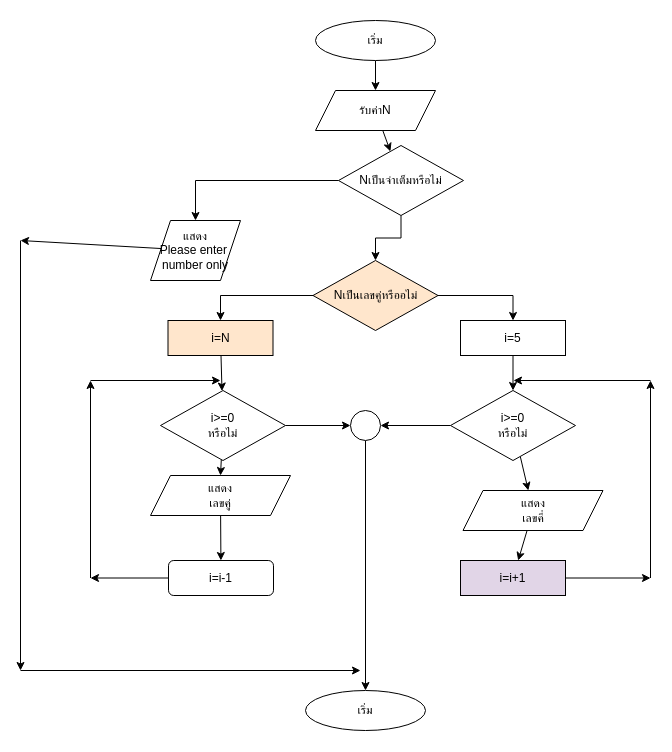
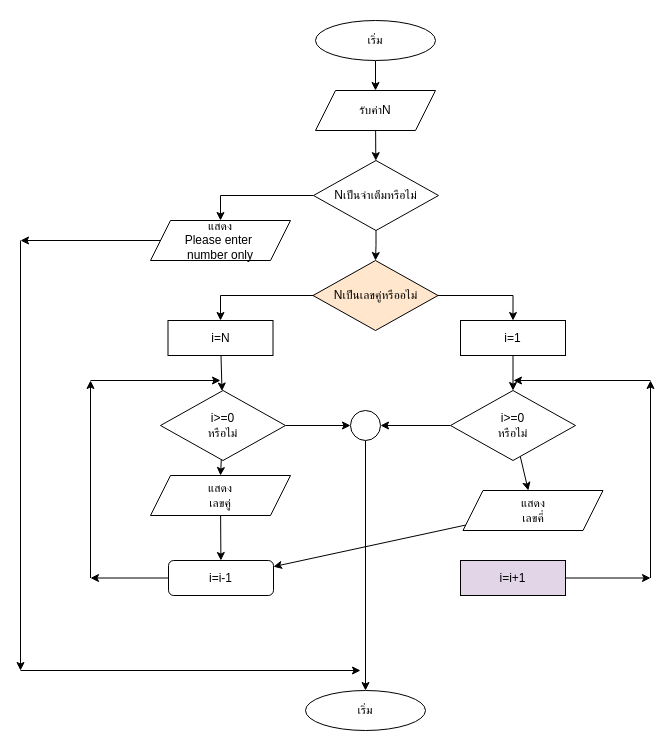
node "Nเป็นจำเต็มหรือไม่": moved (401, 181) -> (376, 196)
node "แสดง Please enter number only": size 90x60 -> 140x40
node "i=N": fillcolor #ffe6cc -> #ffffff
node "i=5": label "i=5" -> "i=1"
edge "แสดง เลขคี่" -> "i=i+1": now "แสดง เลขคี่" -> "i=i-1"
